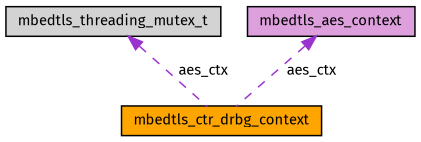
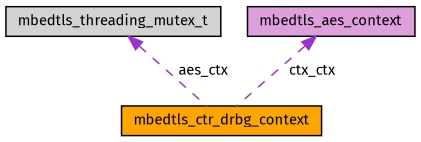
edge "mbedtls_ctr_drbg_context" -> "mbedtls_aes_context": label " aes_ctx" -> " ctx_ctx"
